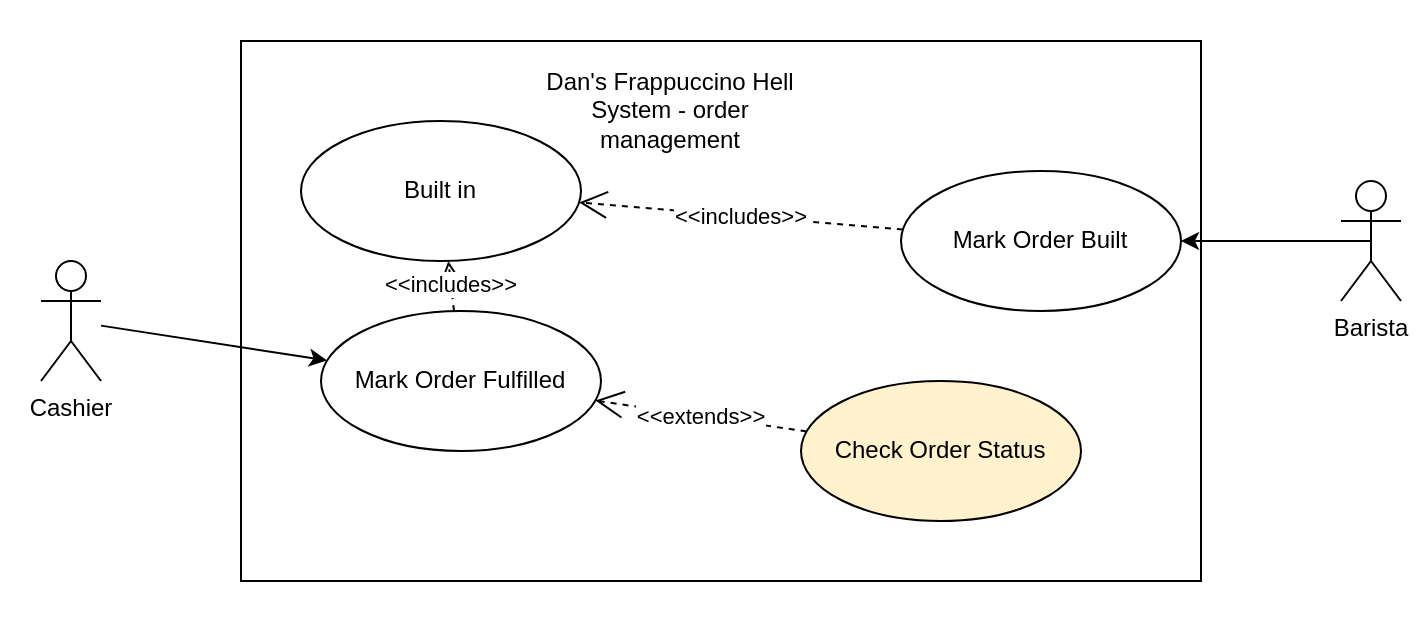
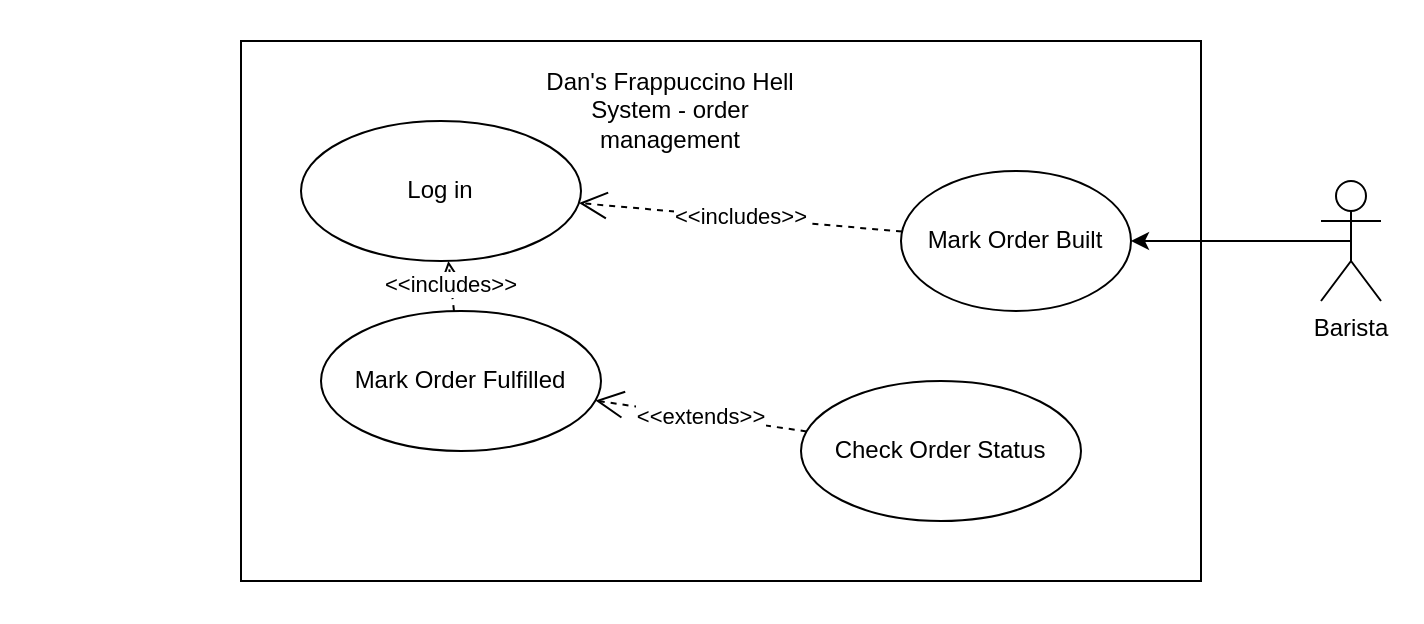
node "Built in": label "Built in" -> "Log in"
node "Mark Order Built": size 280x140 -> 230x140
node "Barista": moved (1371, 241) -> (1351, 241)
node "Cashier": removed
edge "Cashier" -> "Mark Order Fulfilled": removed
node "Check Order Status": fillcolor #fff2cc -> #ffffff
